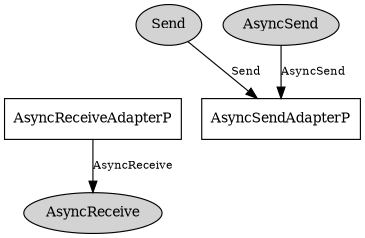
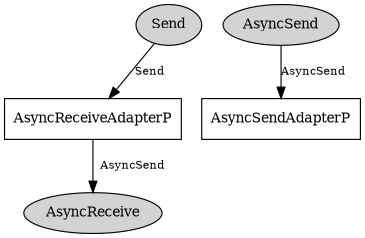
edge "Send" -> "AsyncSendAdapterP": now "Send" -> "AsyncReceiveAdapterP"
edge "AsyncReceiveAdapterP" -> "AsyncReceive": label "AsyncReceive" -> "AsyncSend"
